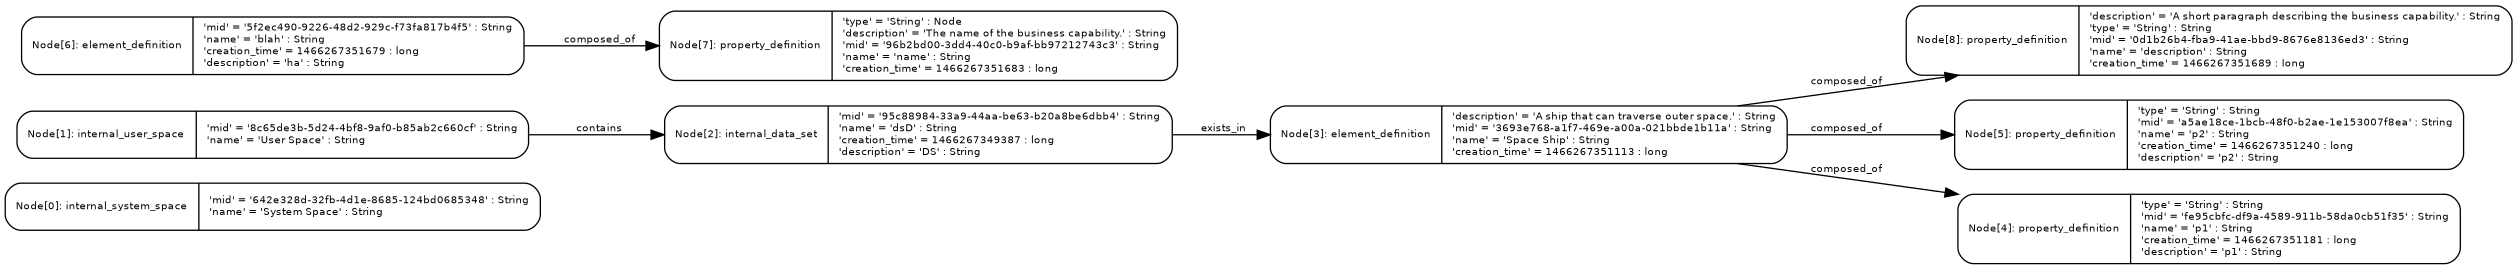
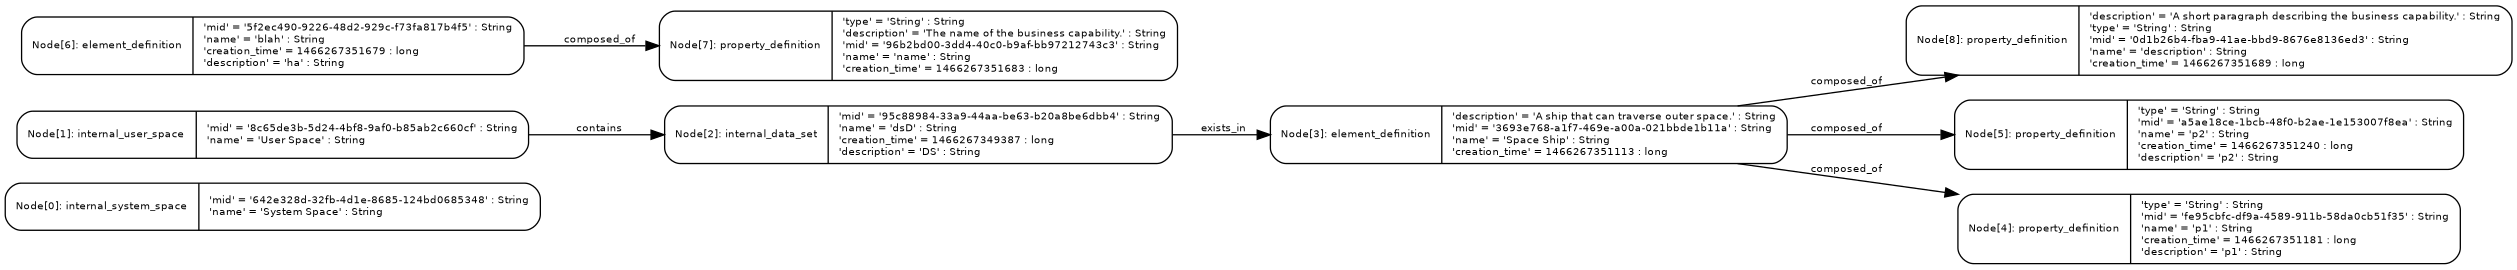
node "Node[7]: property_definition": text "'type' = 'String' : Node" -> "'type' = 'String' : String"
